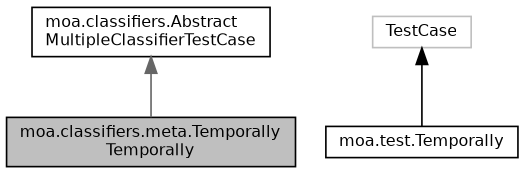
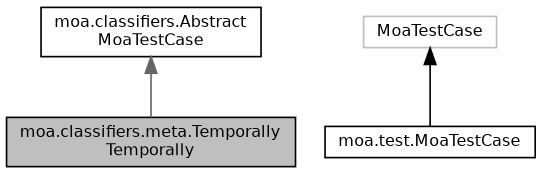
node "moa.classifiers.Abstract MultipleClassifierTestCase": label "moa.classifiers.Abstract MultipleClassifierTestCase" -> "moa.classifiers.Abstract MoaTestCase"
node "TestCase": label "TestCase" -> "MoaTestCase"
node "moa.test.Temporally": label "moa.test.Temporally" -> "moa.test.MoaTestCase"
